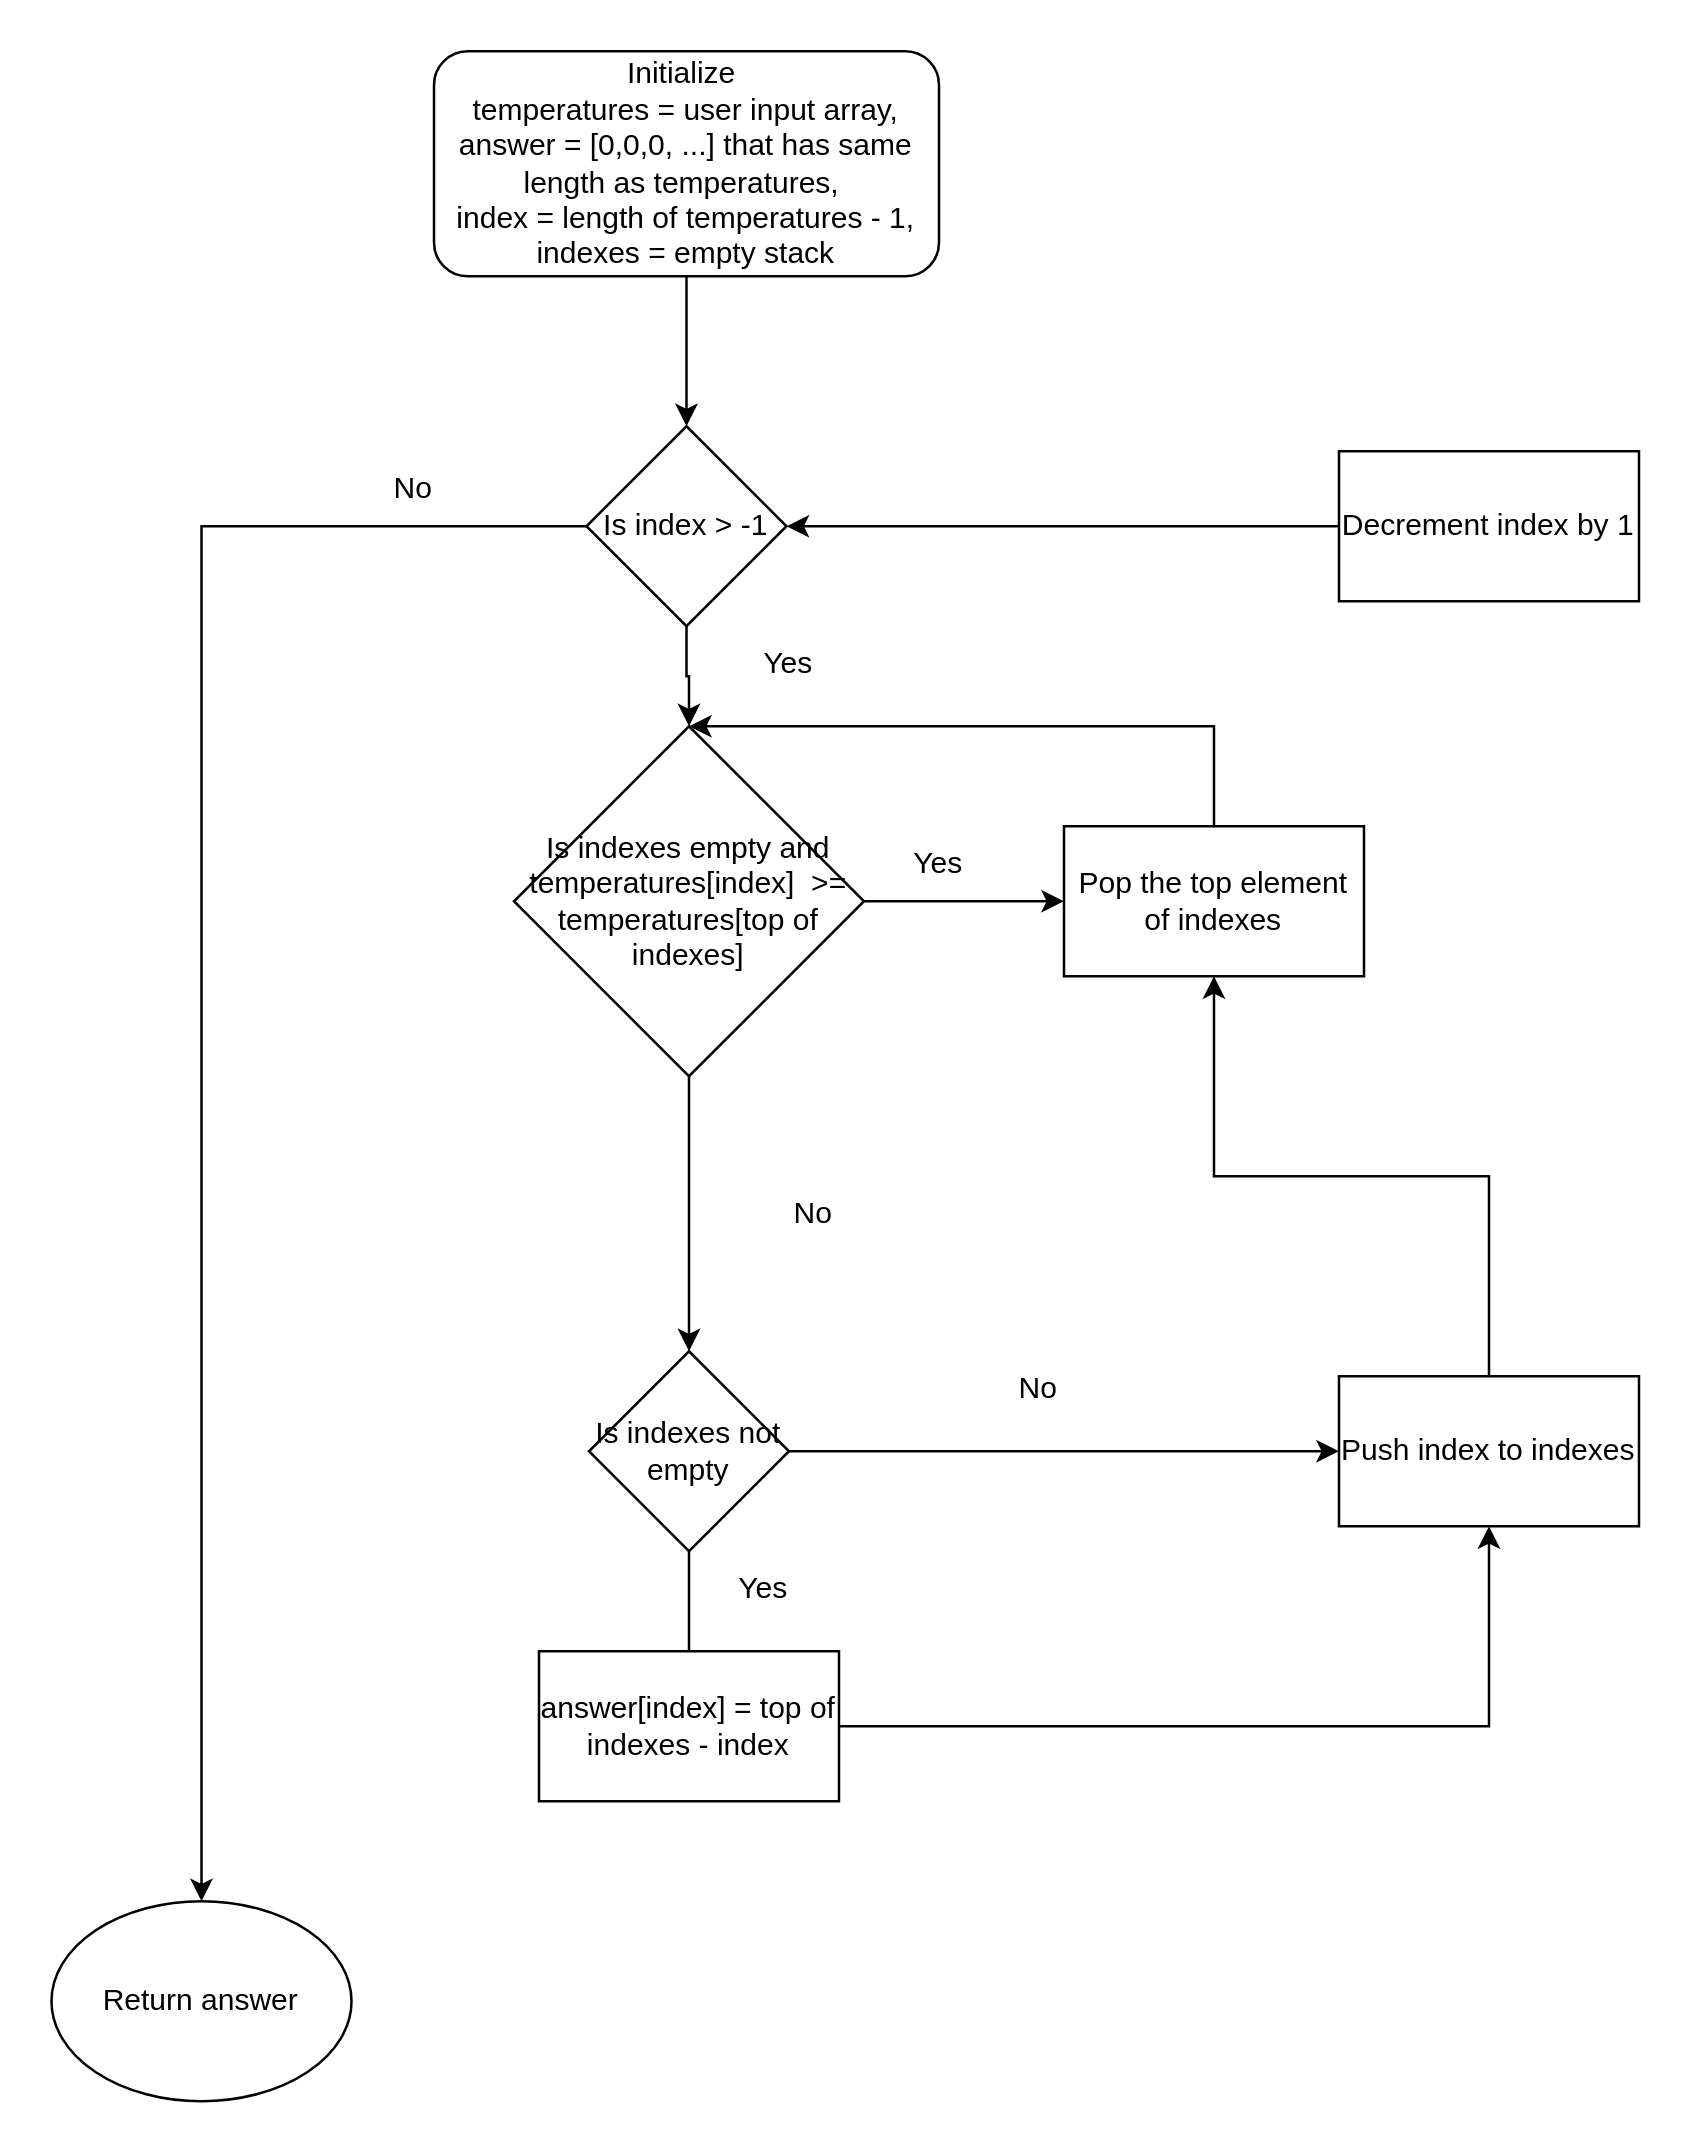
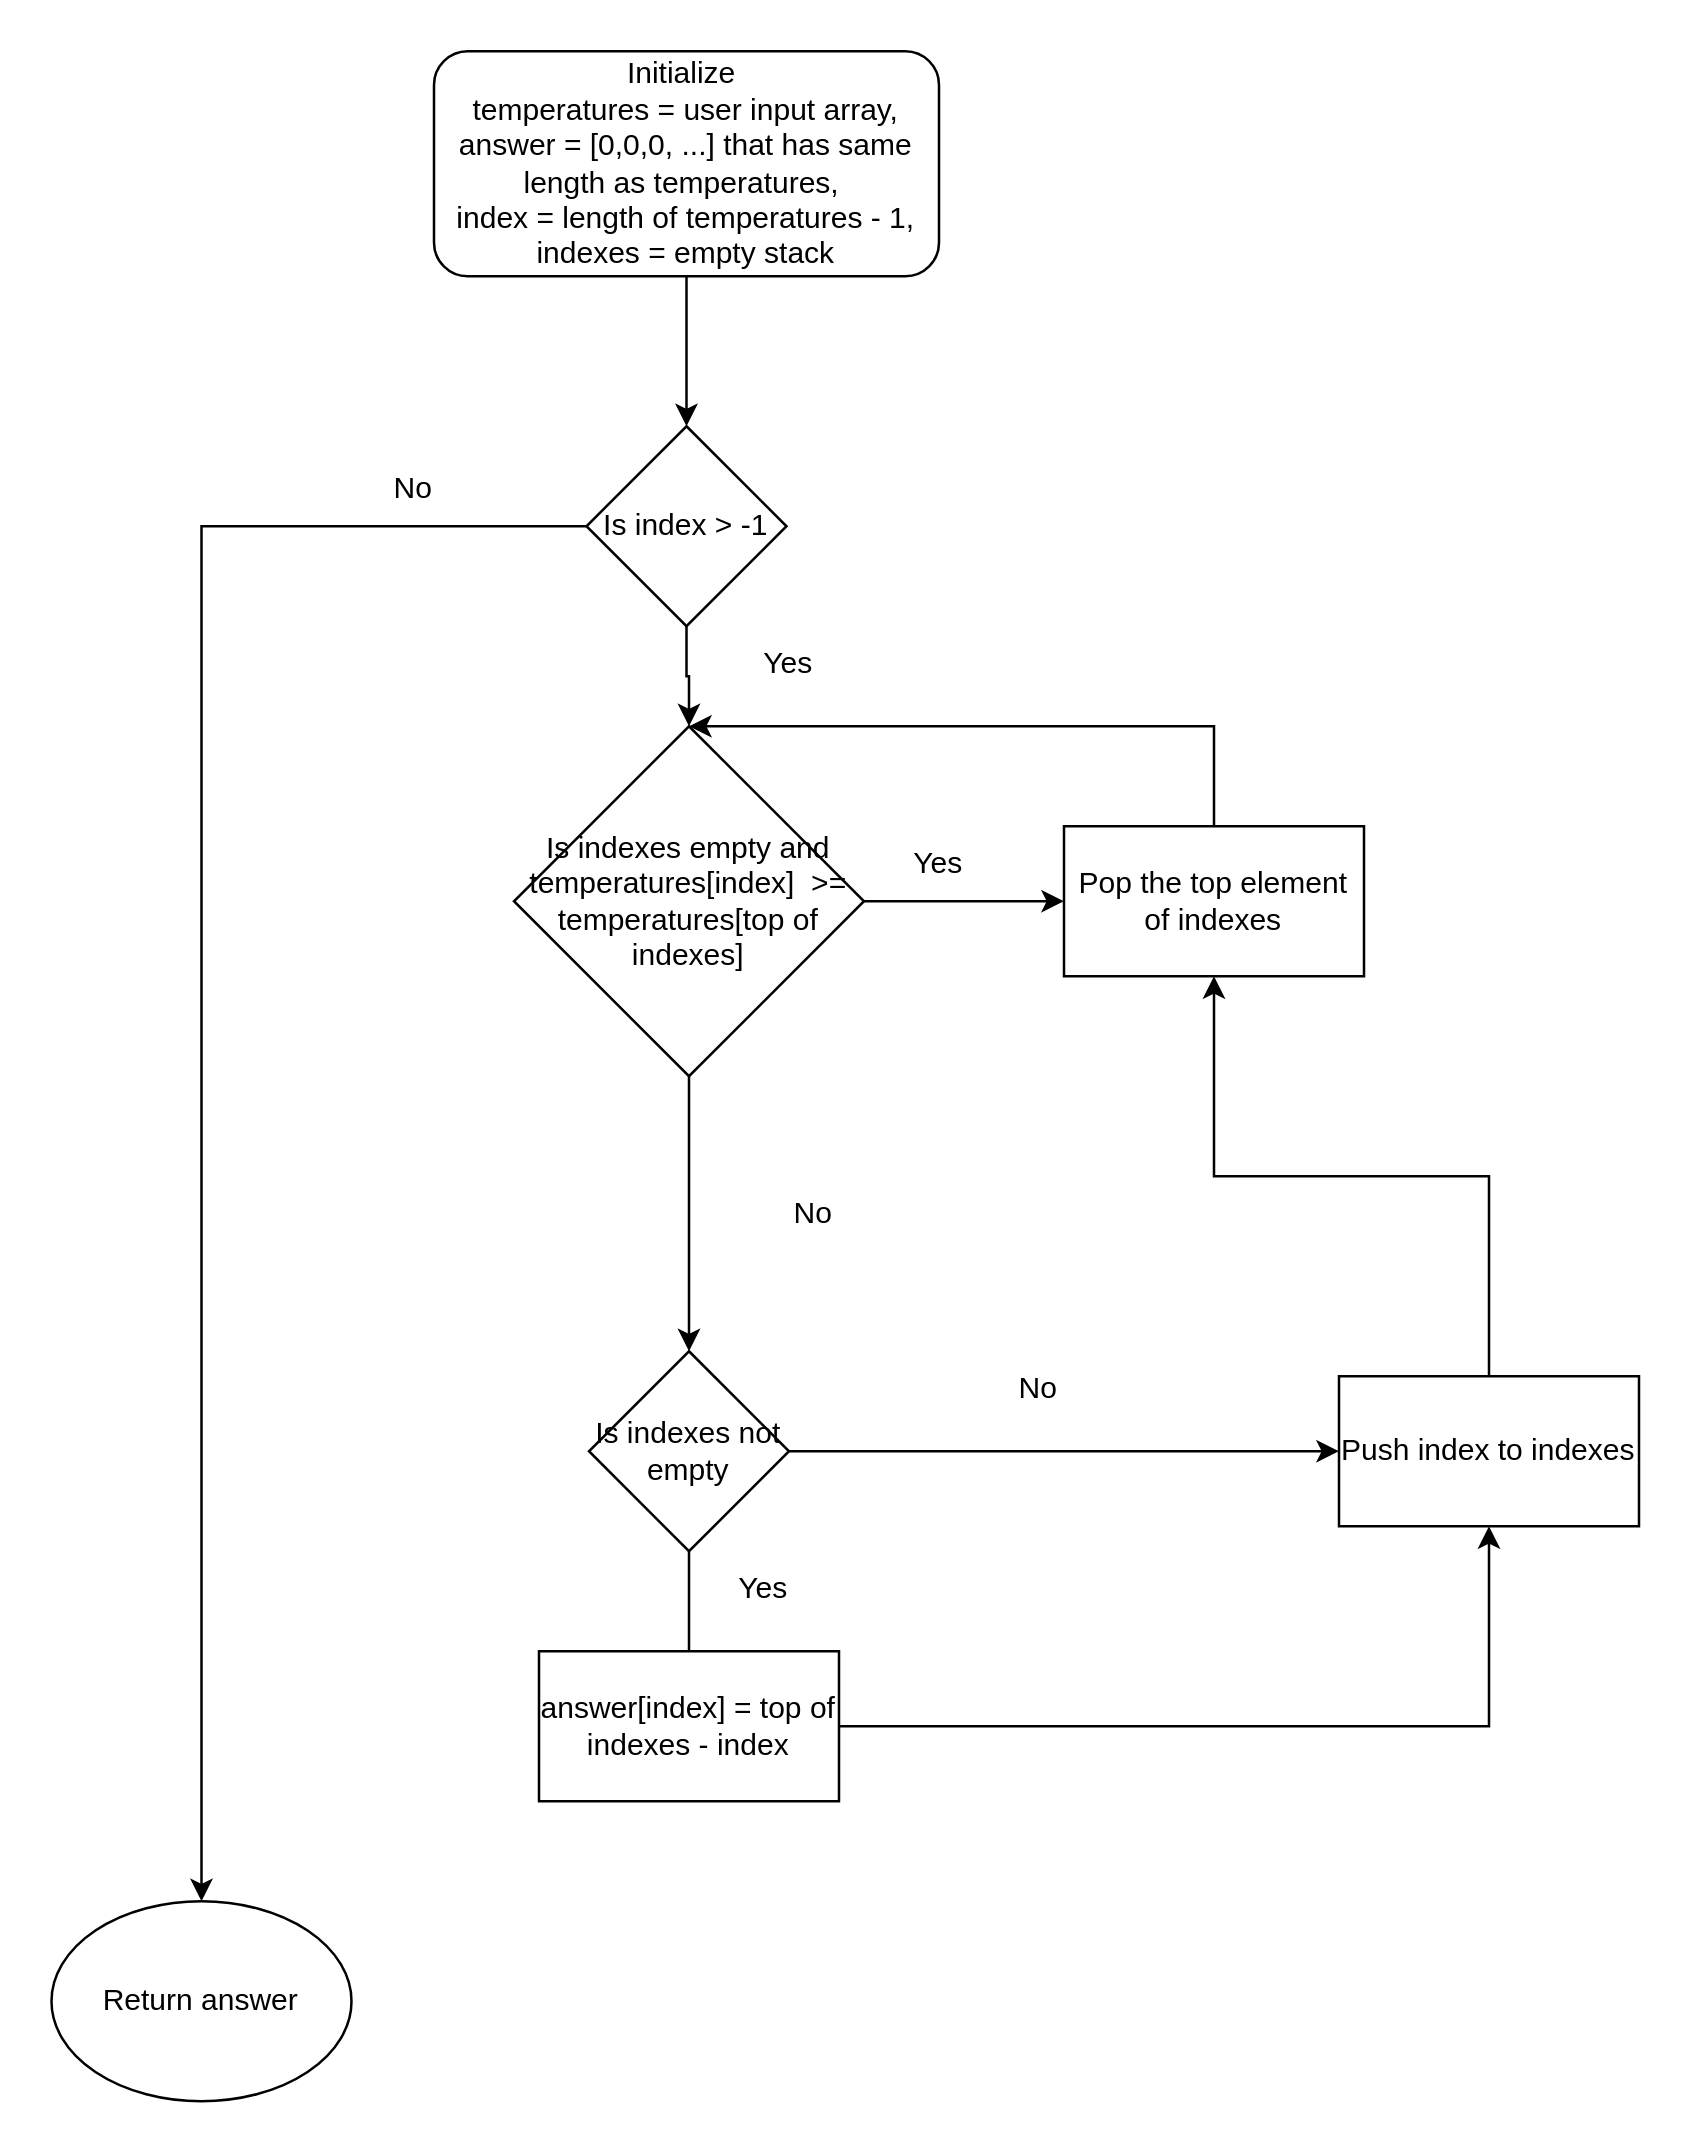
edge "Decrement index by 1" -> "Is index > -1": removed
node "Decrement index by 1": removed
